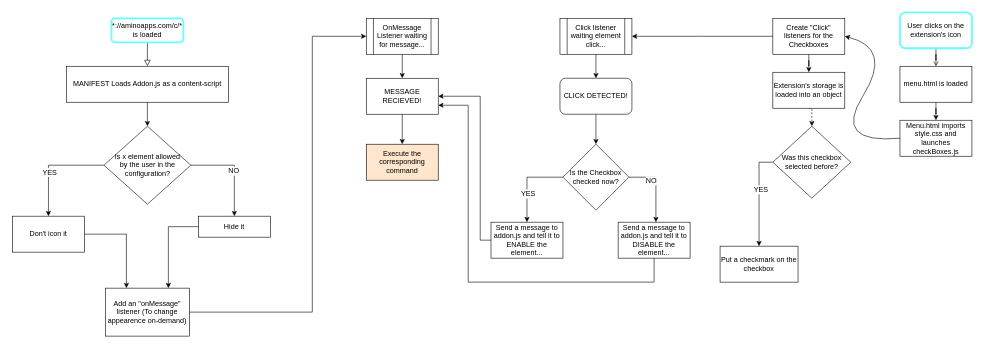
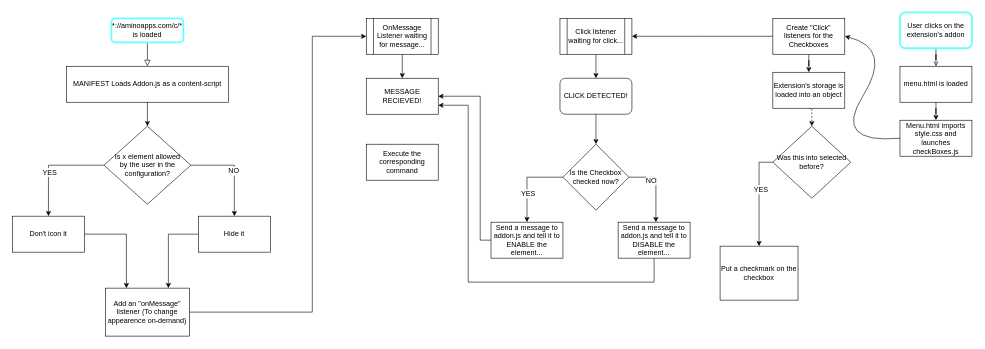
node "User clicks on the extension's icon": label "User clicks on the extension's icon" -> "User clicks on the extension's addon"
node "Click listener waiting element click...": label "Click listener waiting element click..." -> "Click listener waiting for click..."
edge "MESSAGE RECIEVED!" -> "Execute the corresponding command": removed
node "Execute the corresponding command": fillcolor #ffe6cc -> #ffffff
node "Was this checkbox selected before?": label "Was this checkbox selected before?" -> "Was this into selected before?"
node "Hide it": size 72x21 -> 72x36
node "Put a checkmark on the checkbox": size 78x36 -> 78x54
